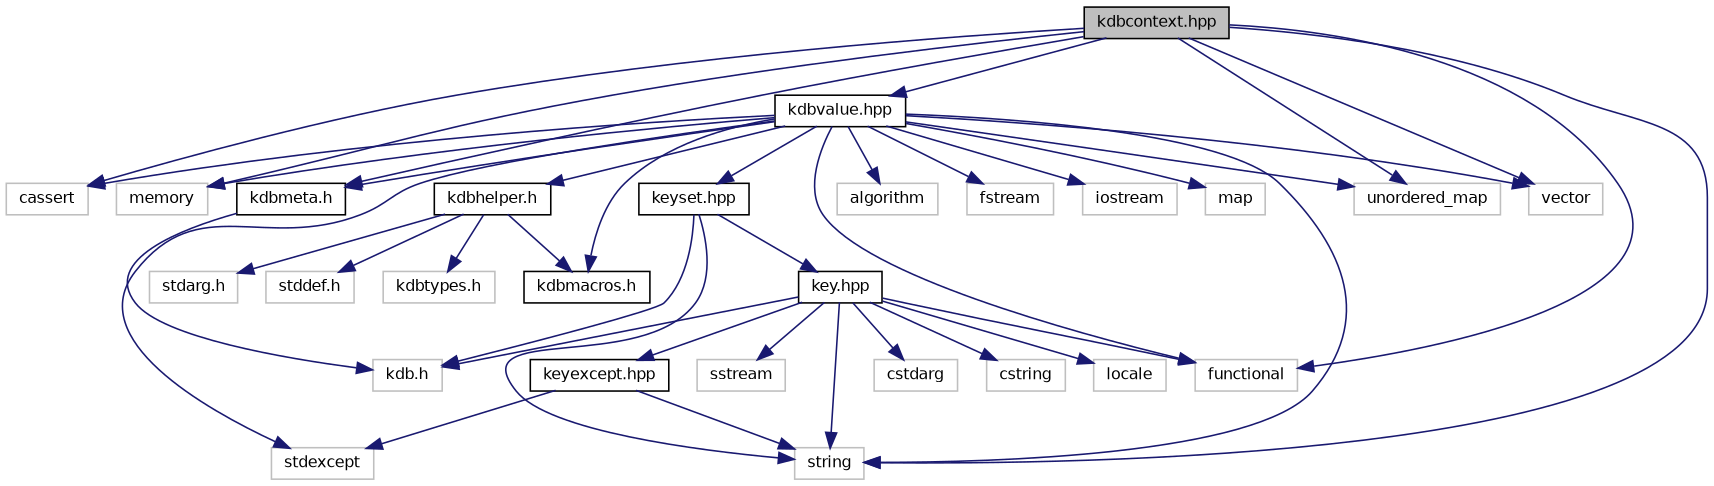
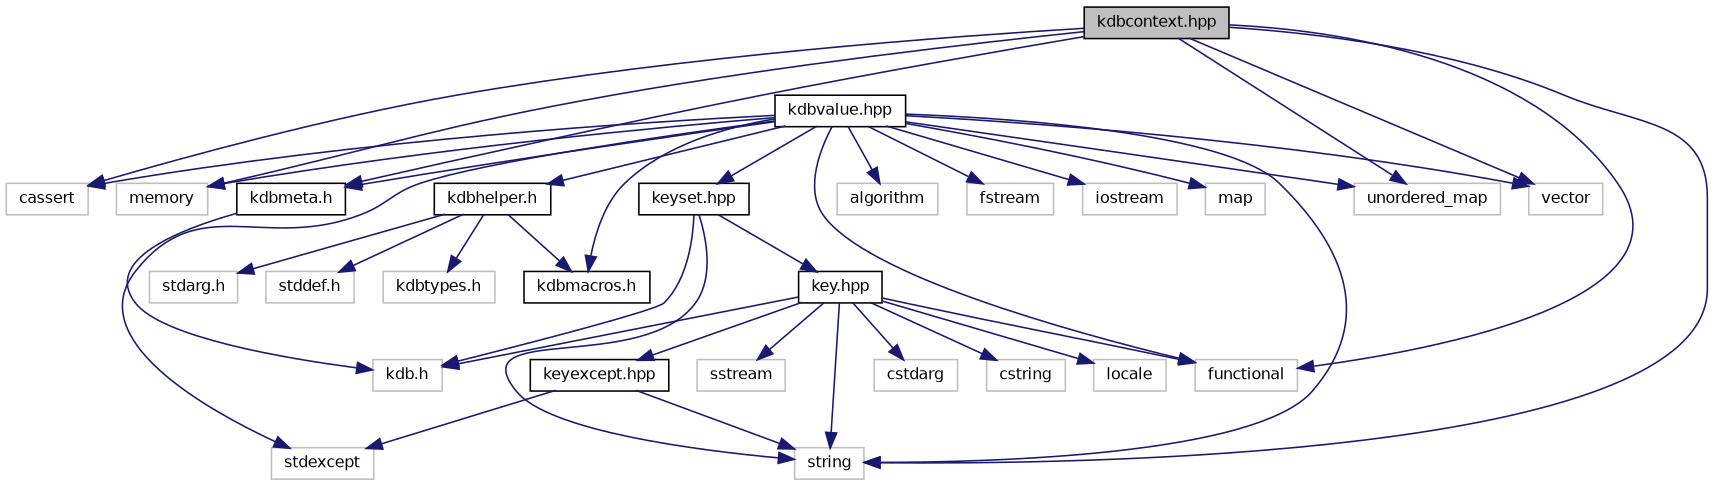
edge "kdbcontext.hpp" -> "kdbvalue.hpp": removed
